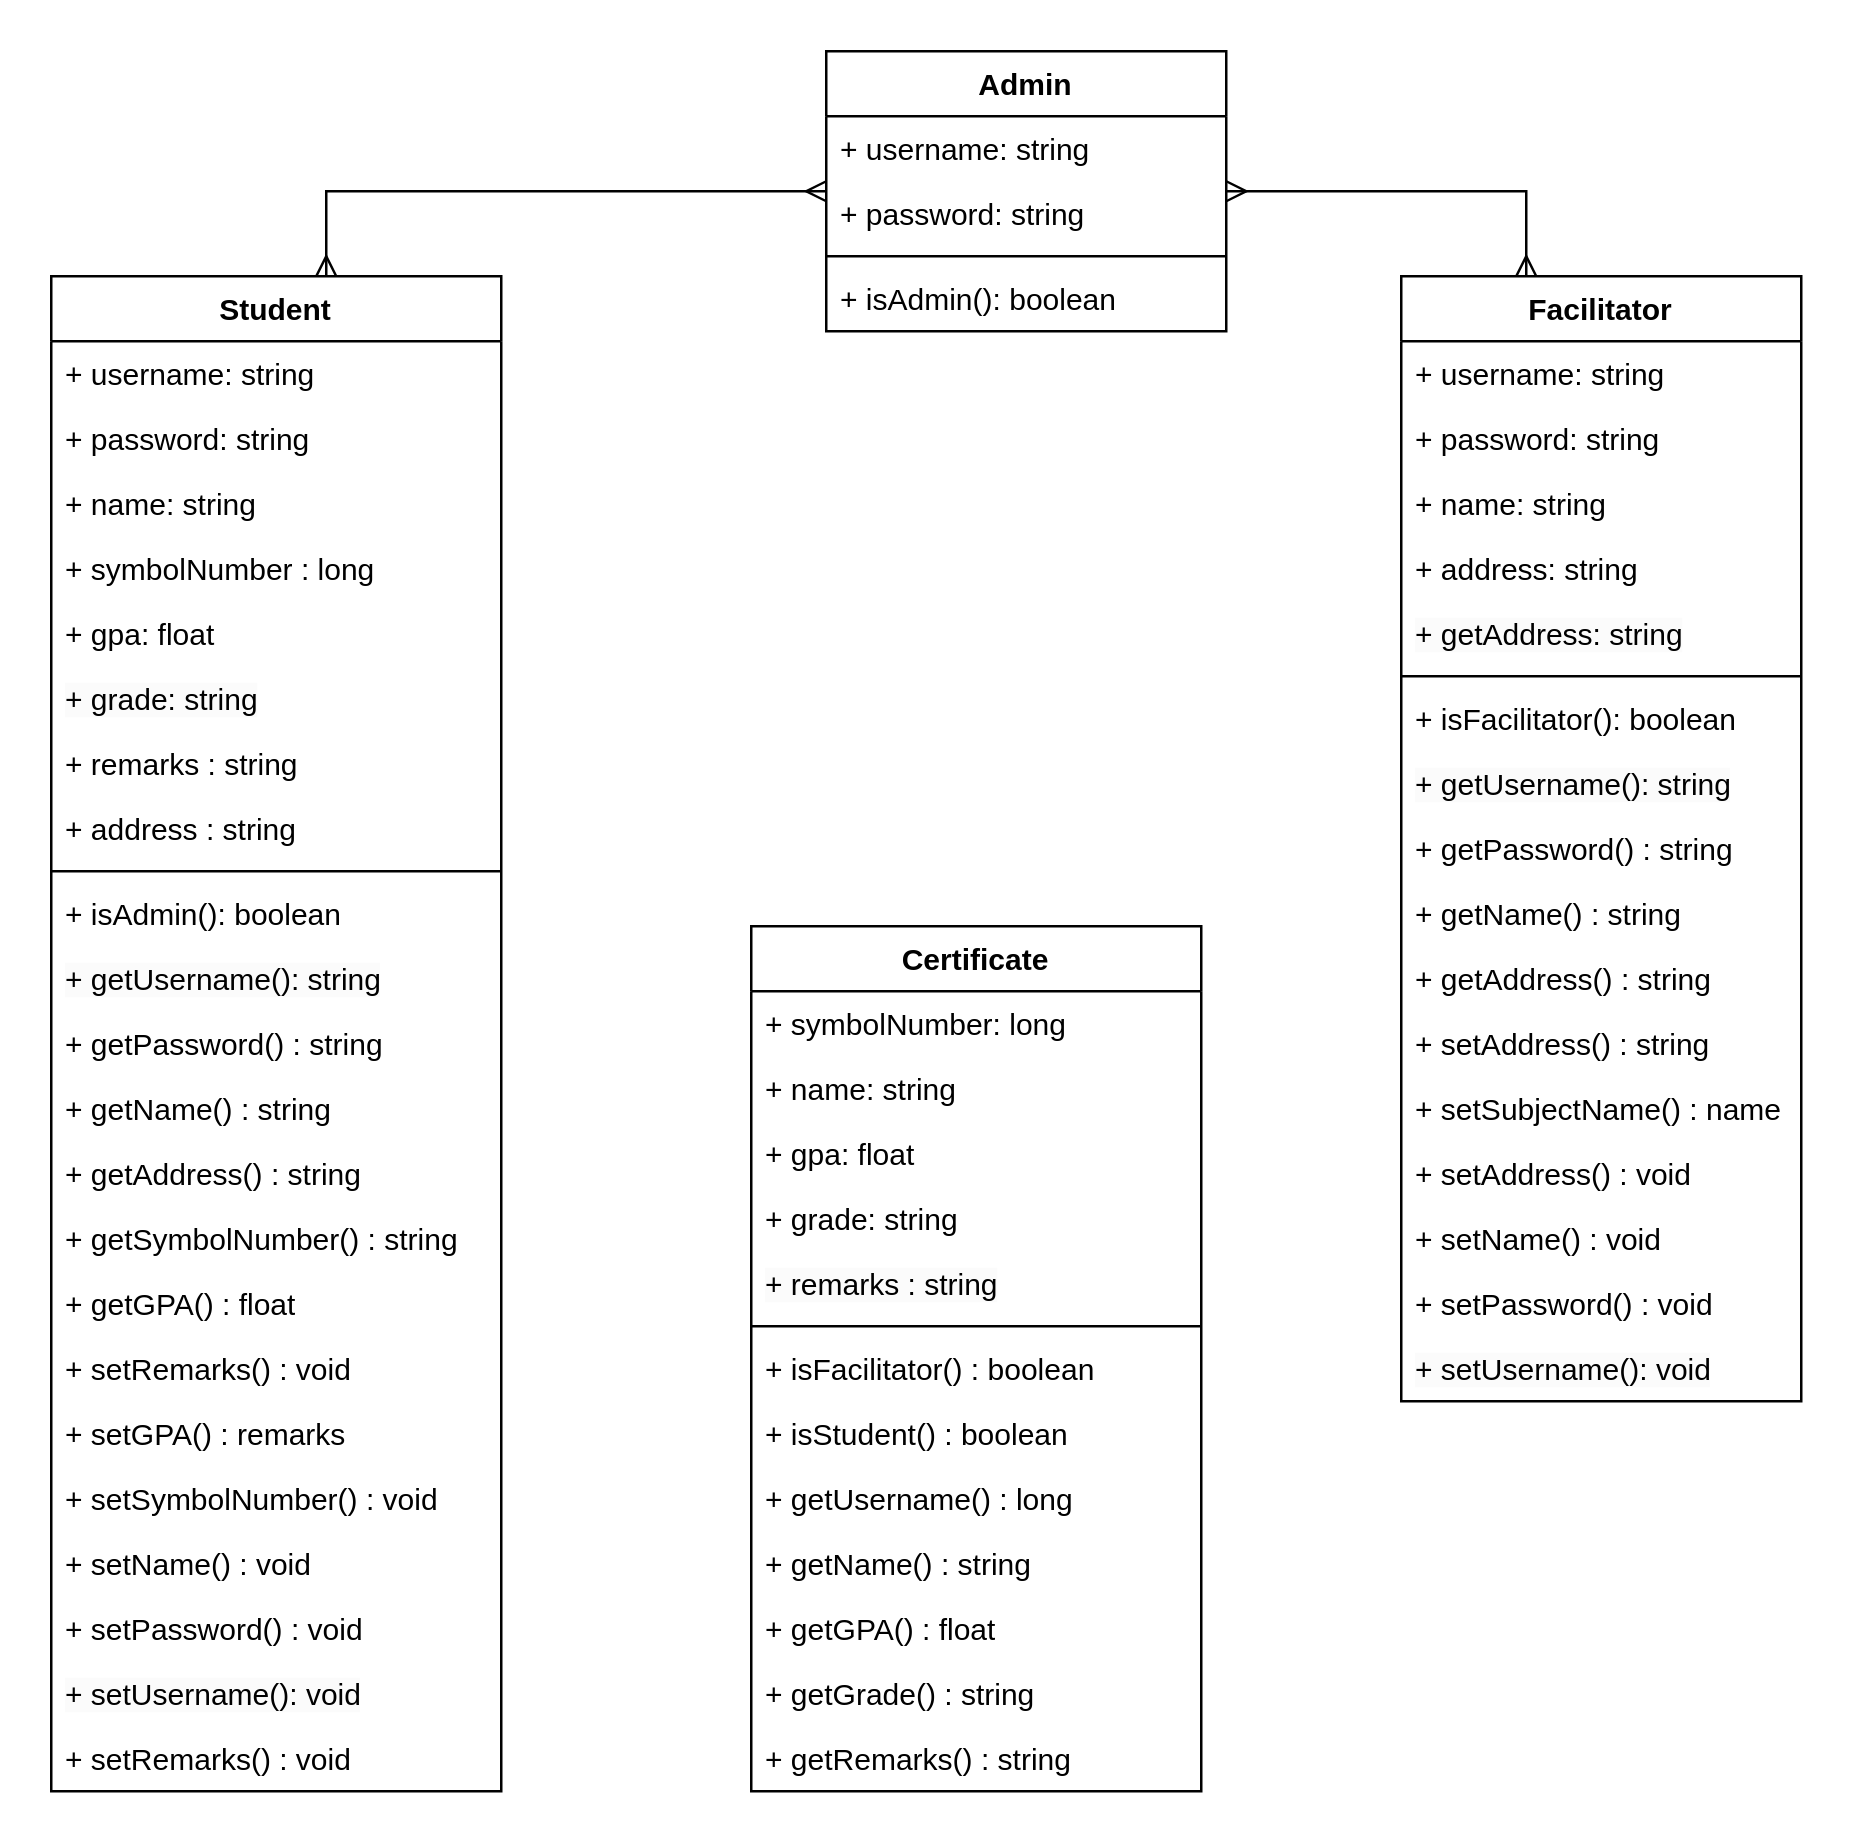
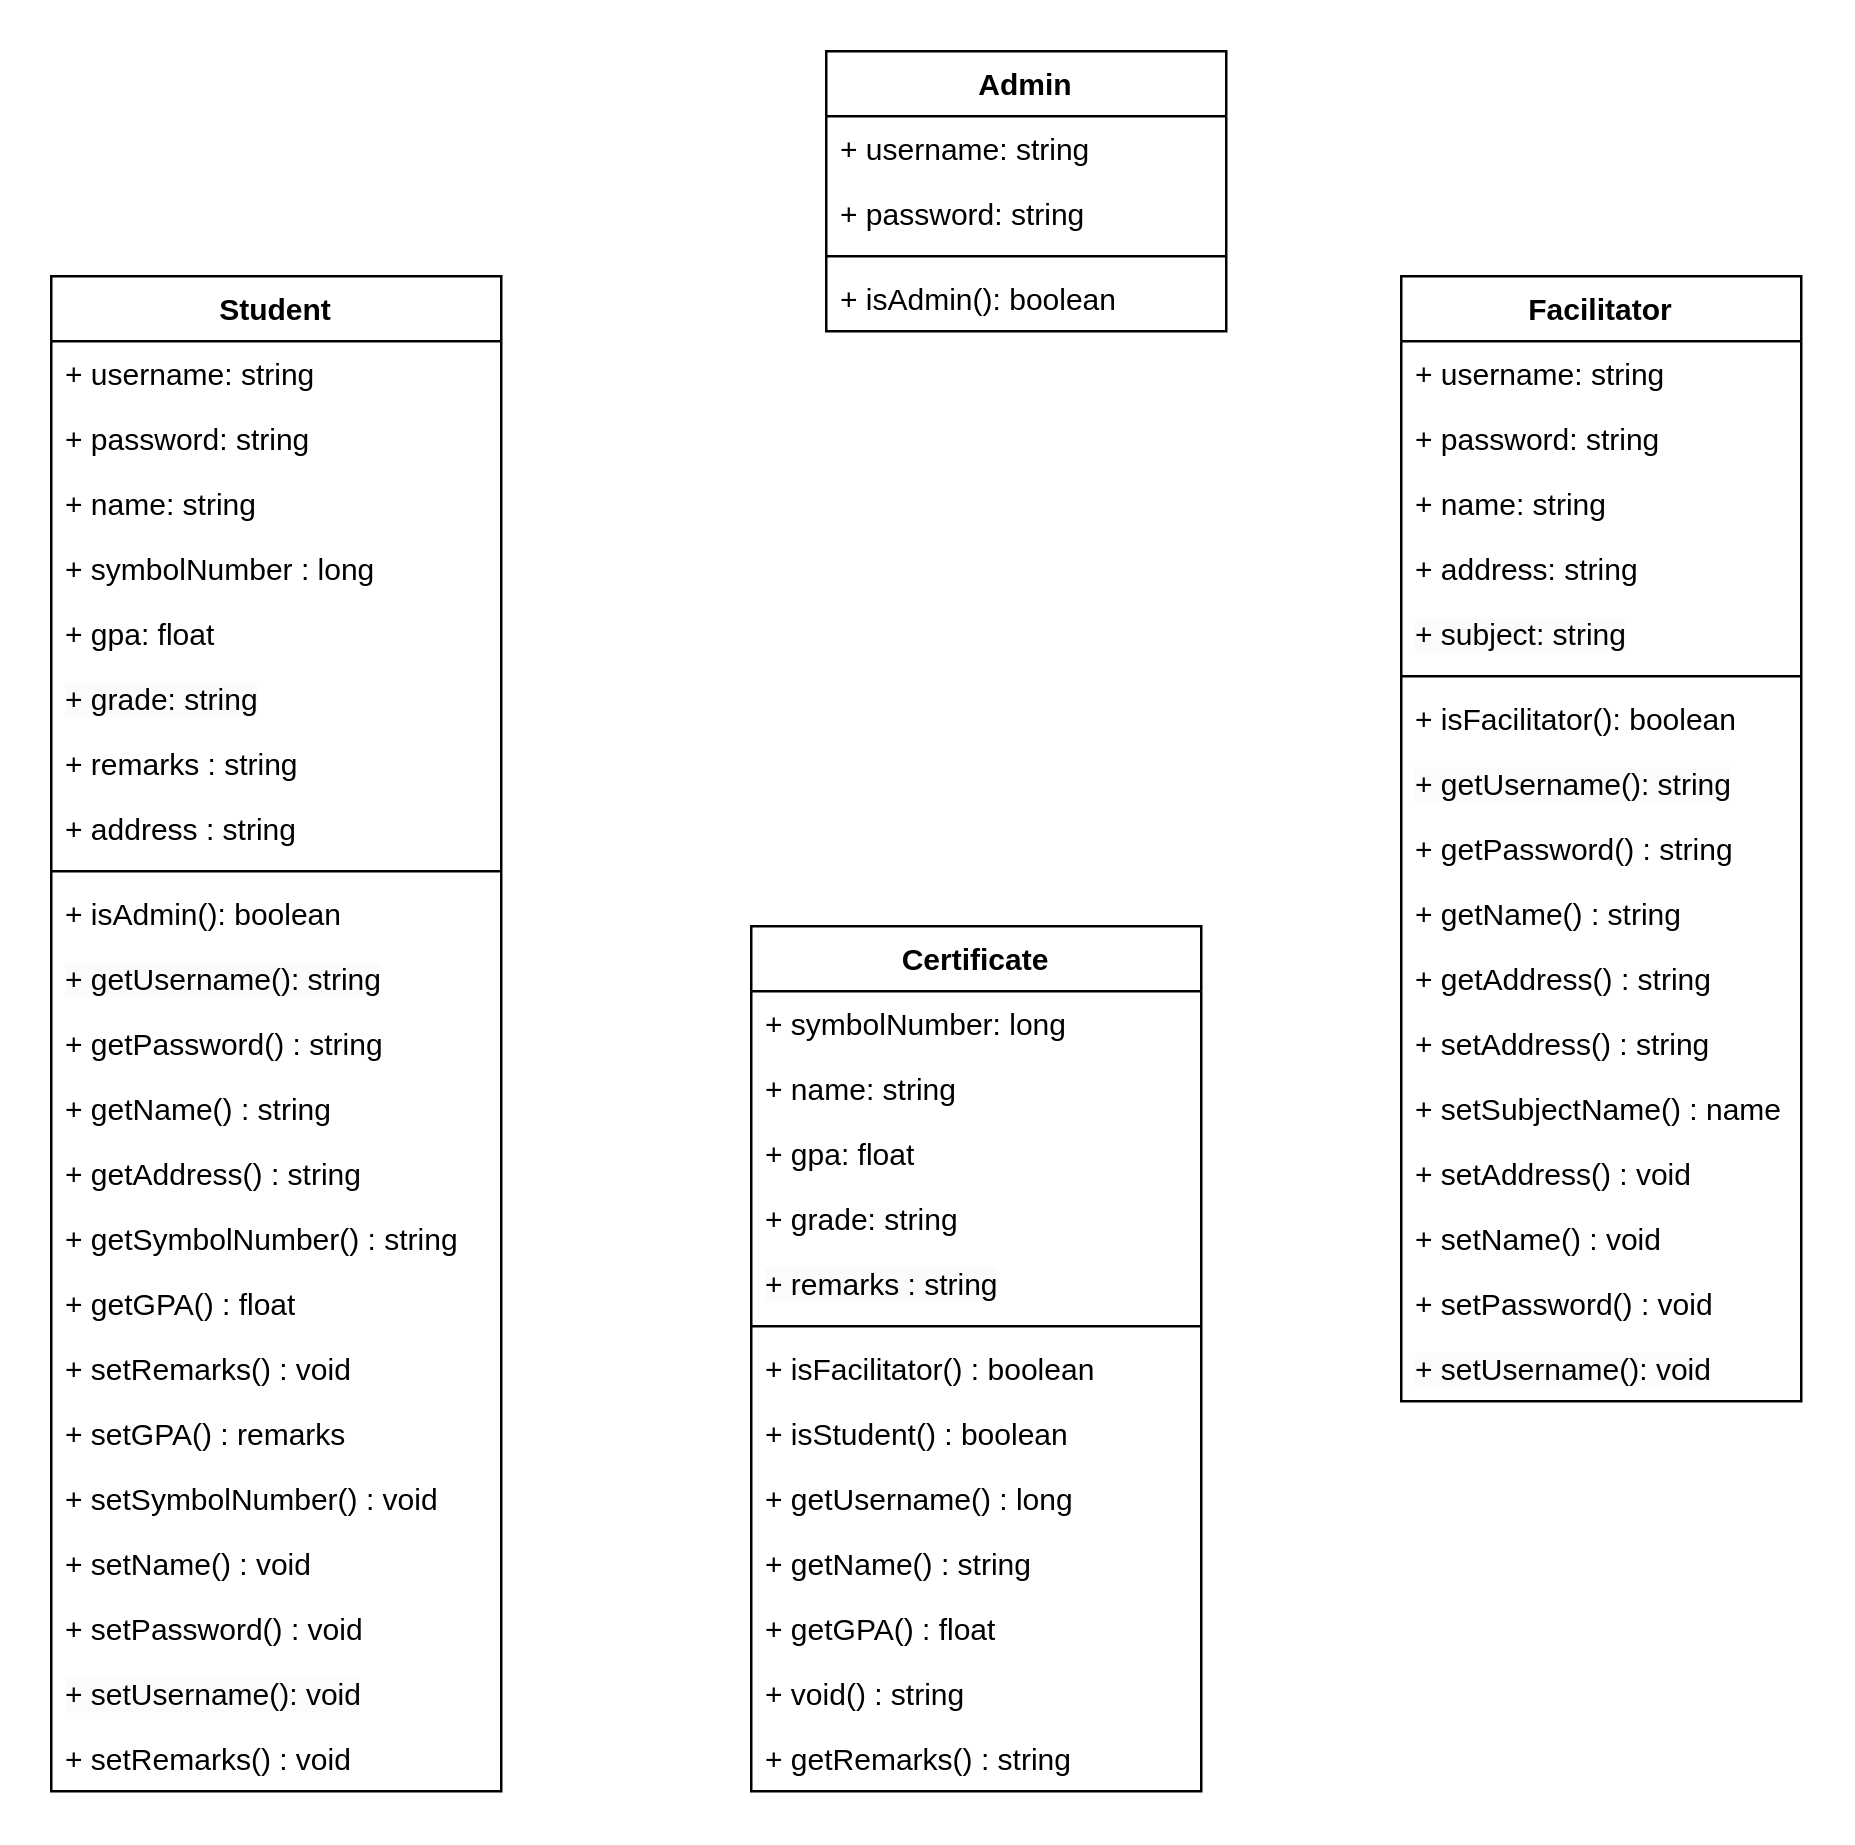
edge "Admin" -- "Student": removed
edge "Admin" -- "Facilitator": removed
node "+ getAddress: string": label "+ getAddress: string" -> "+ subject: string"
node "+ getGrade() : string": label "+ getGrade() : string" -> "+ void() : string"
